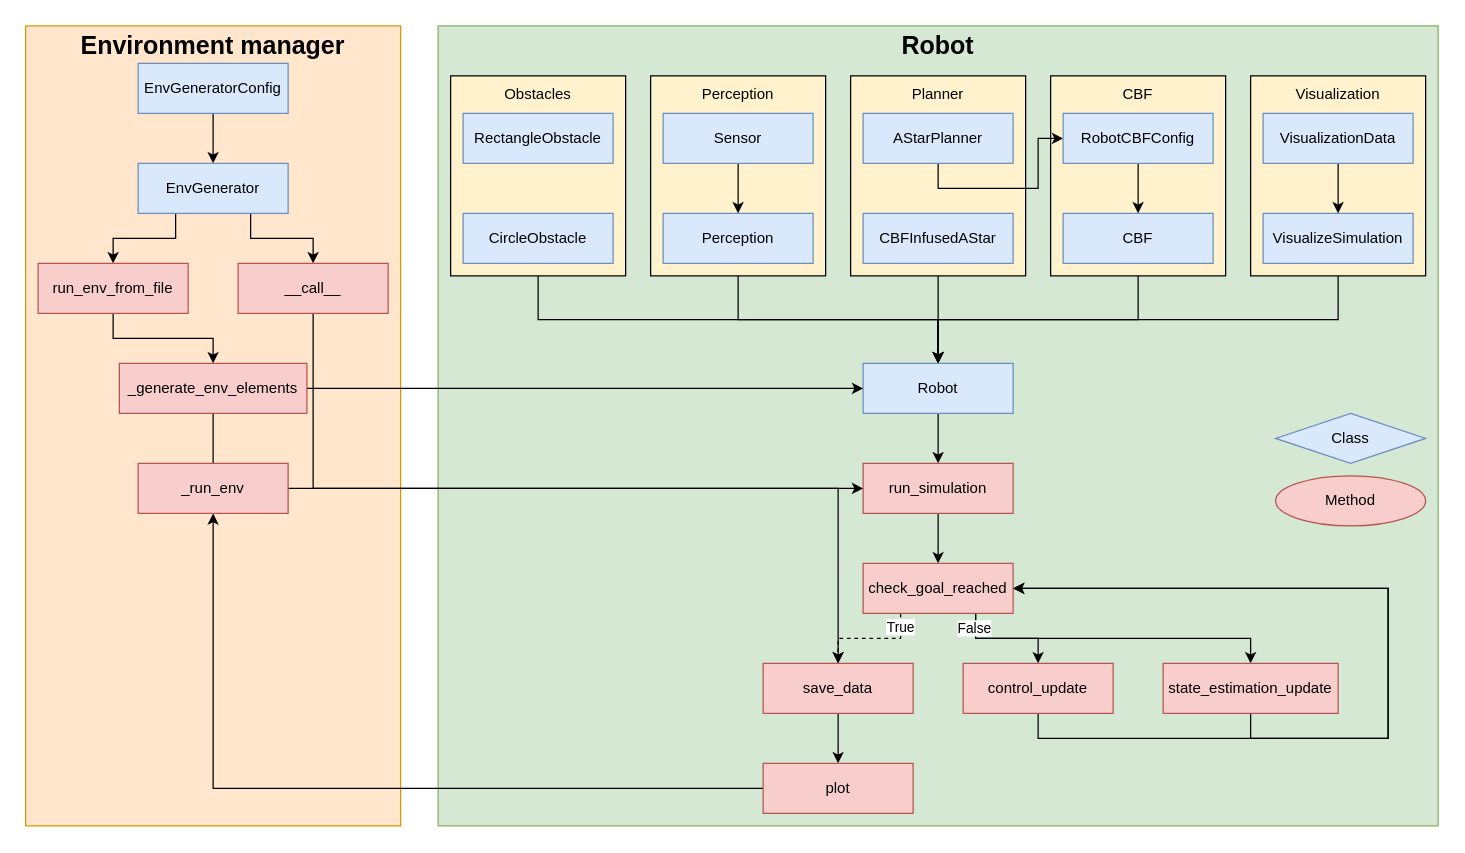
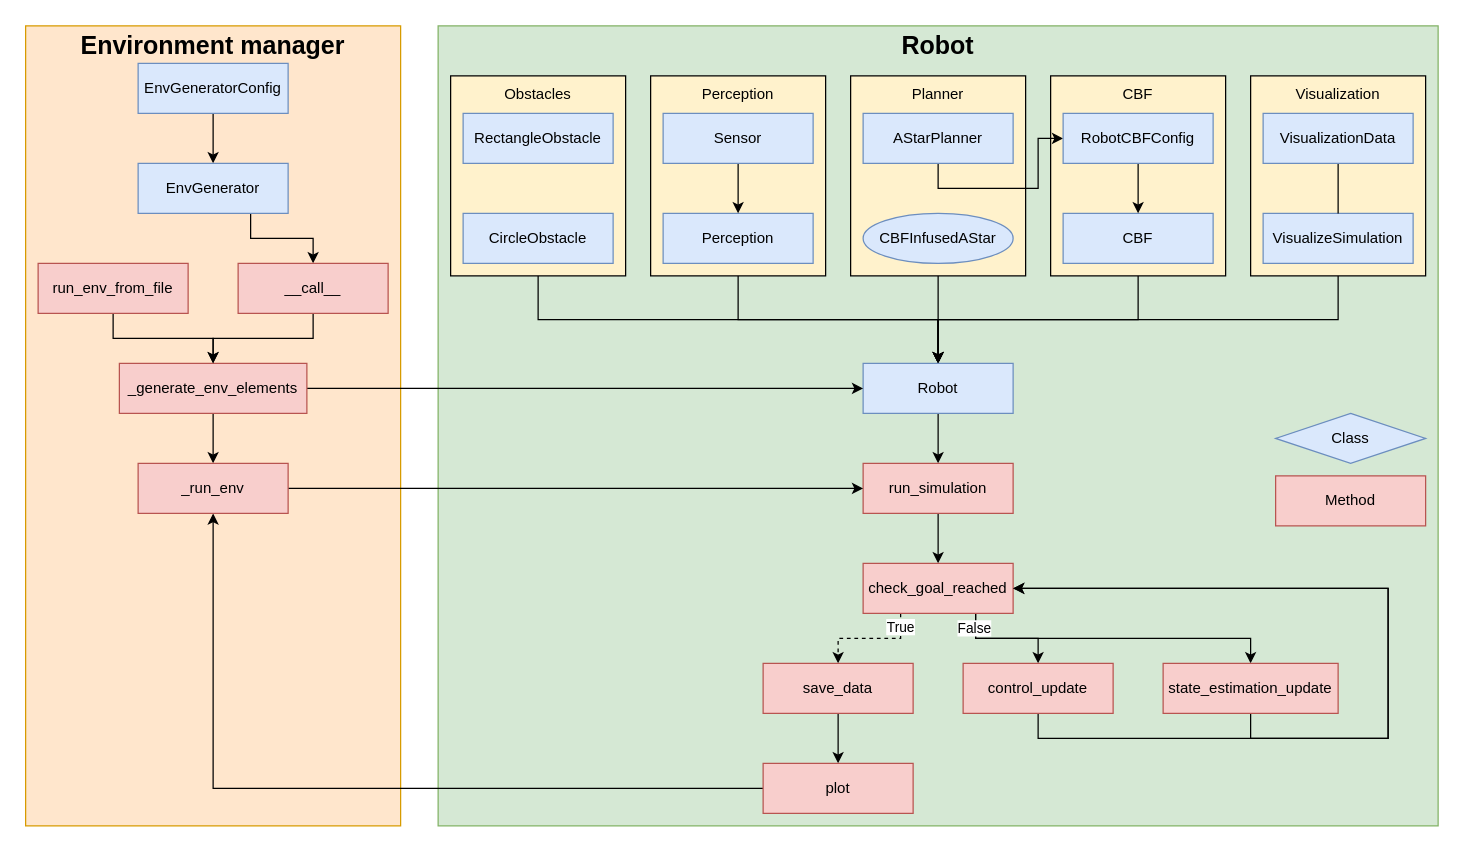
edge "VisualizationData" -> "VisualizeSimulation": arrowhead classic -> none
edge "EnvGenerator" -> "run_env_from_file": removed
node "CBFInfusedAStar": shape rectangle -> ellipse
edge "__call__" -> "save_data": now "__call__" -> "_generate_env_elements"
edge "_generate_env_elements" -- "_run_env": arrowhead none -> classic
node "Method": shape ellipse -> rectangle
